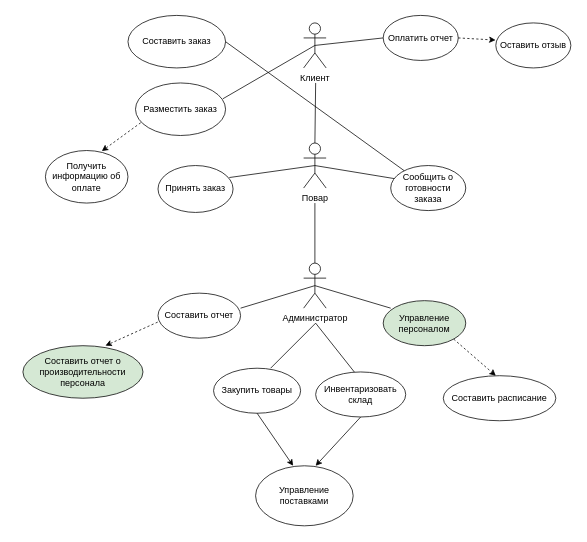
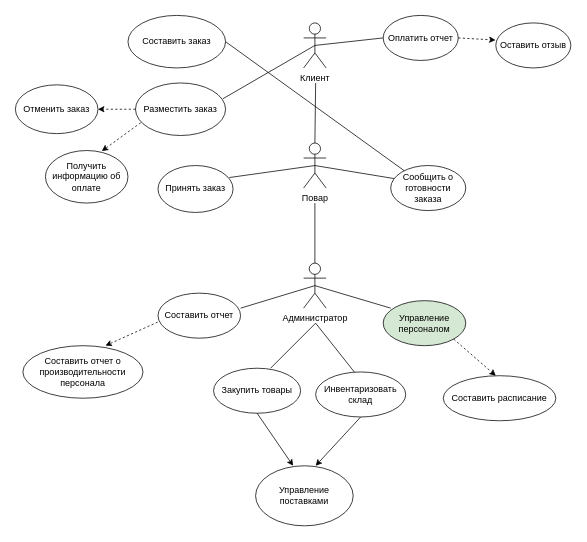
node "Отменить заказ": added
edge "Разместить заказ" -> "Отменить заказ": added
node "Составить отчет о производительности персонала": fillcolor #d5e8d4 -> #ffffff
